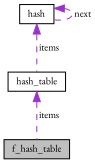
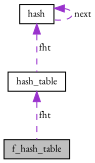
edge "hash_table" -> "hash": label " items" -> " fht"
edge "f_hash_table" -> "hash_table": label " items" -> " fht"
